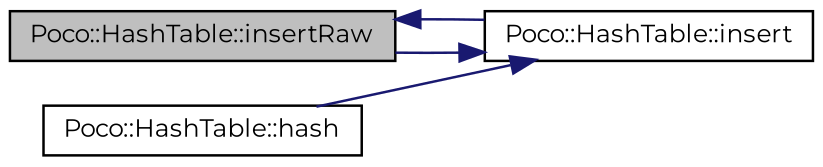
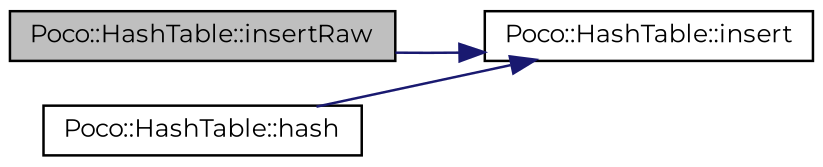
edge "Poco::HashTable::insert" -> "Poco::HashTable::insertRaw": removed
